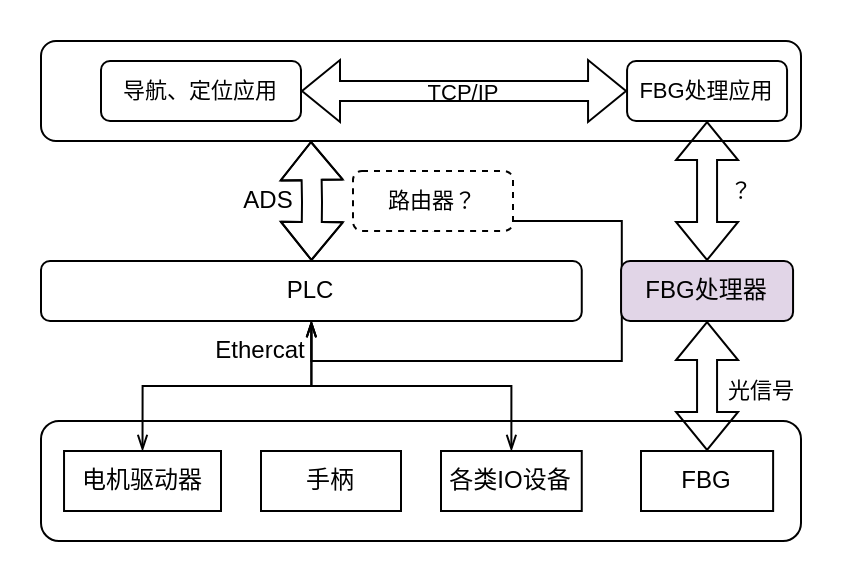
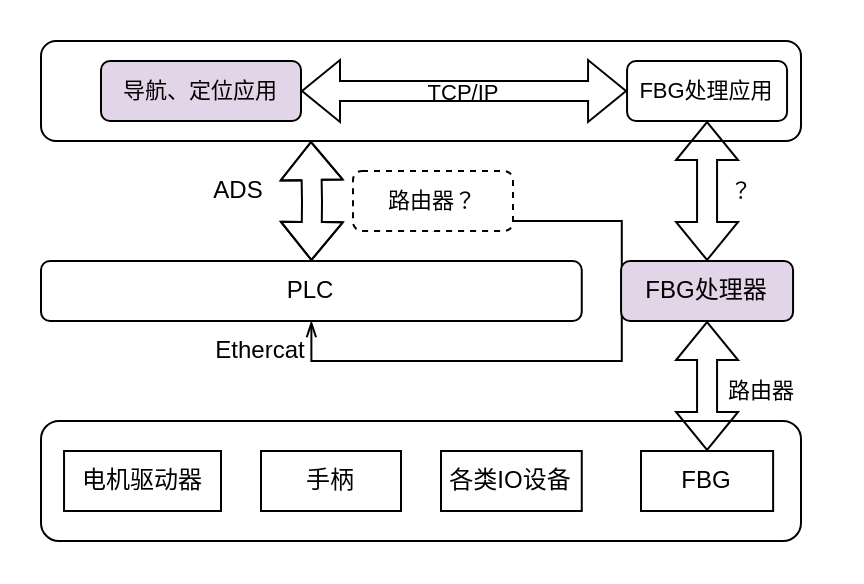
node "导航、定位应用": fillcolor #ffffff -> #e1d5e7
node "ADS": moved (269, 201) -> (239, 191)
edge "PLC" -- "电机驱动器": removed
edge "PLC" -- "各类IO设备": removed
node "光信号": label "光信号" -> "路由器"
